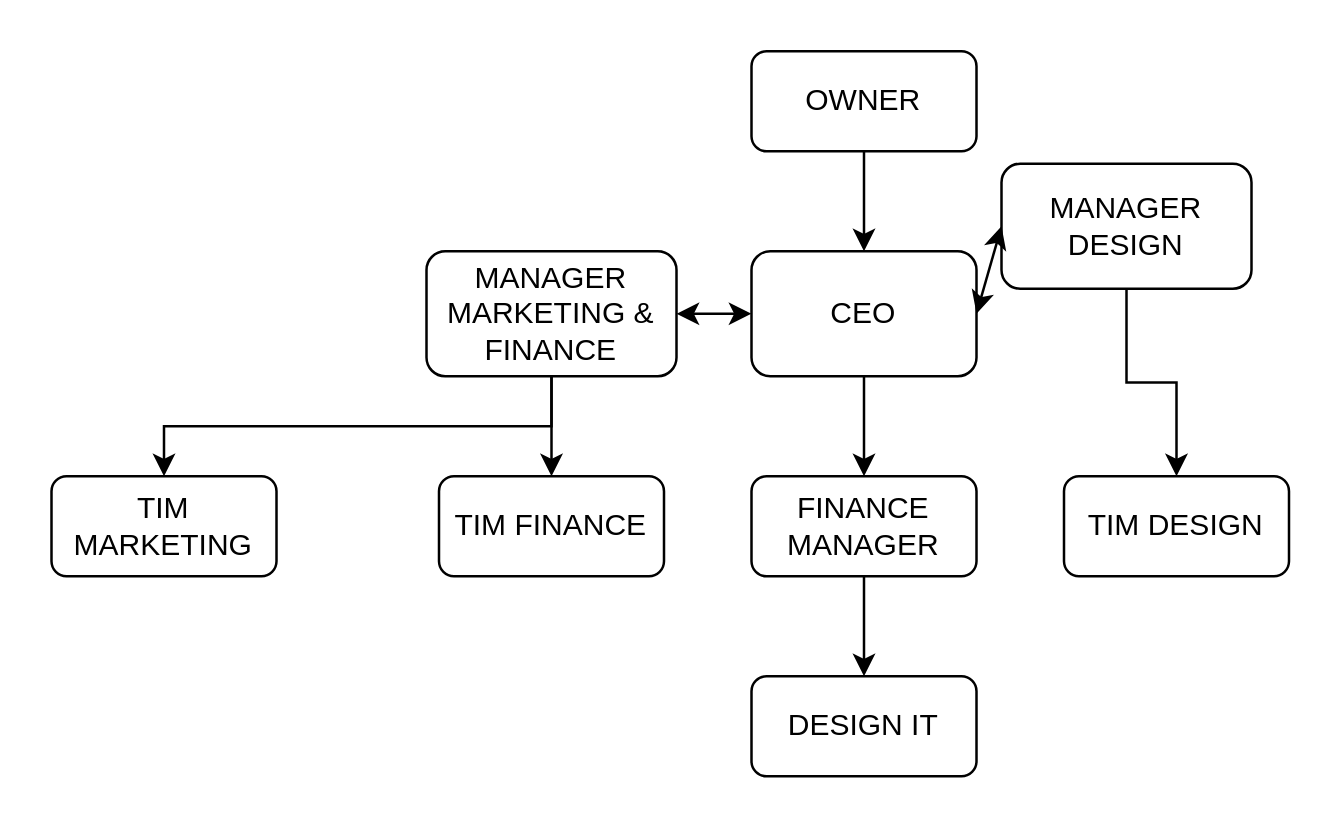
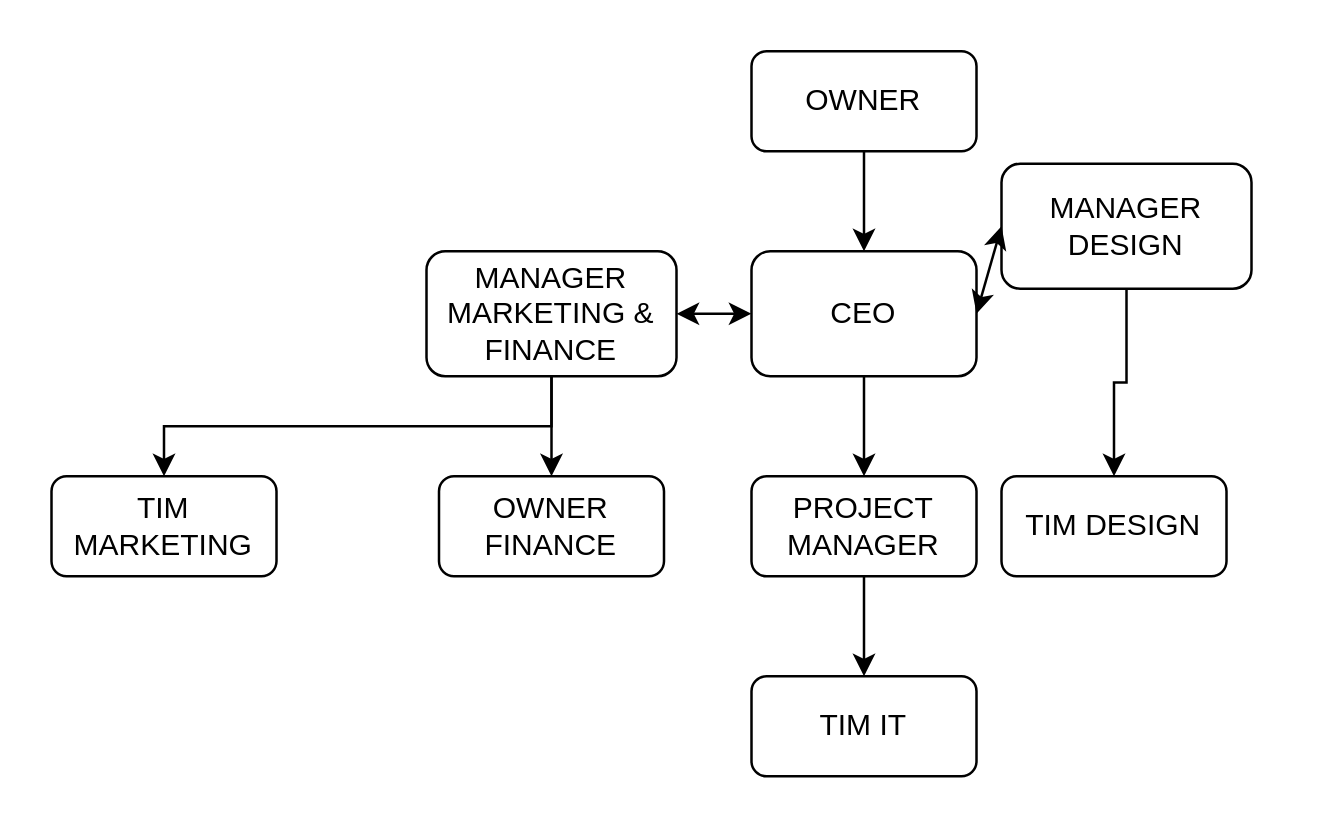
node "TIM FINANCE": label "TIM FINANCE" -> "OWNER FINANCE"
node "FINANCE MANAGER": label "FINANCE MANAGER" -> "PROJECT MANAGER"
node "TIM DESIGN": moved (1176, 526) -> (1114, 526)
node "DESIGN IT": label "DESIGN IT" -> "TIM IT"
